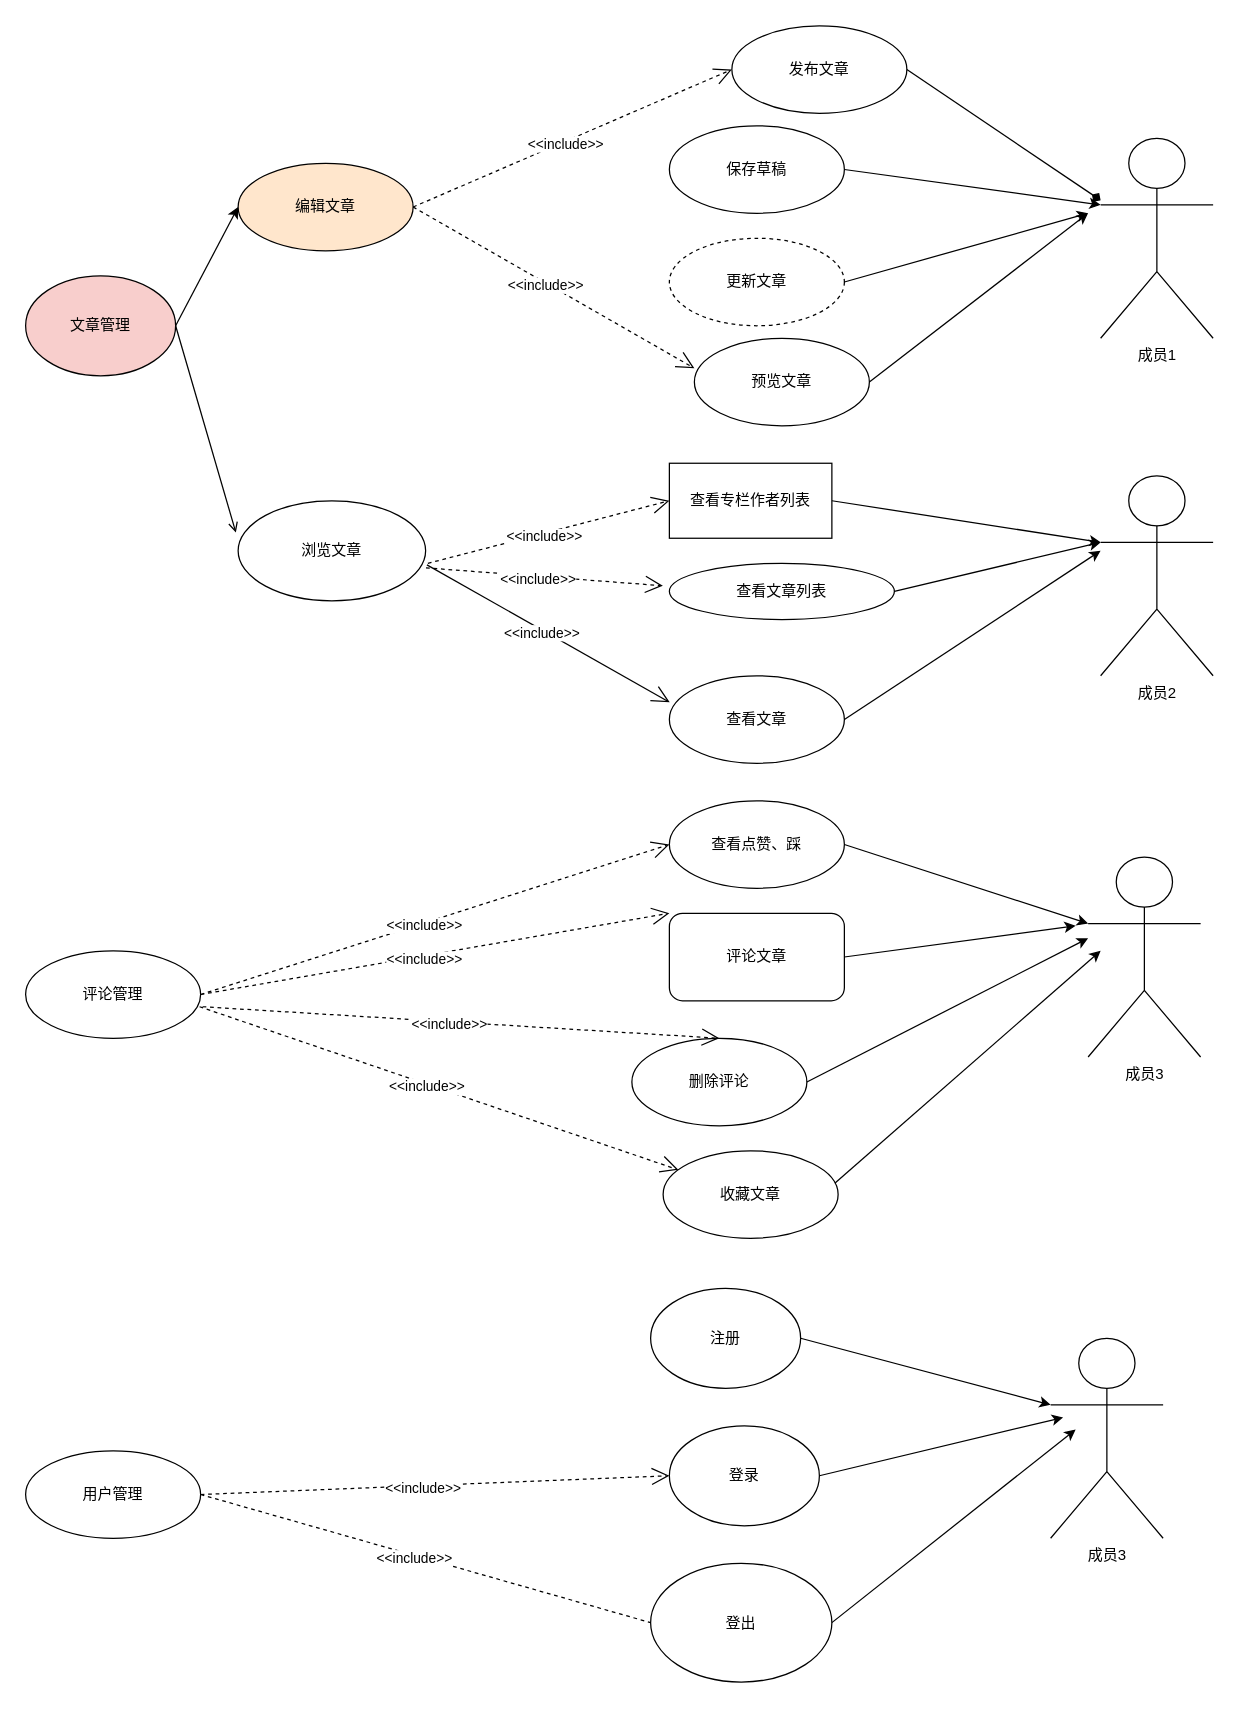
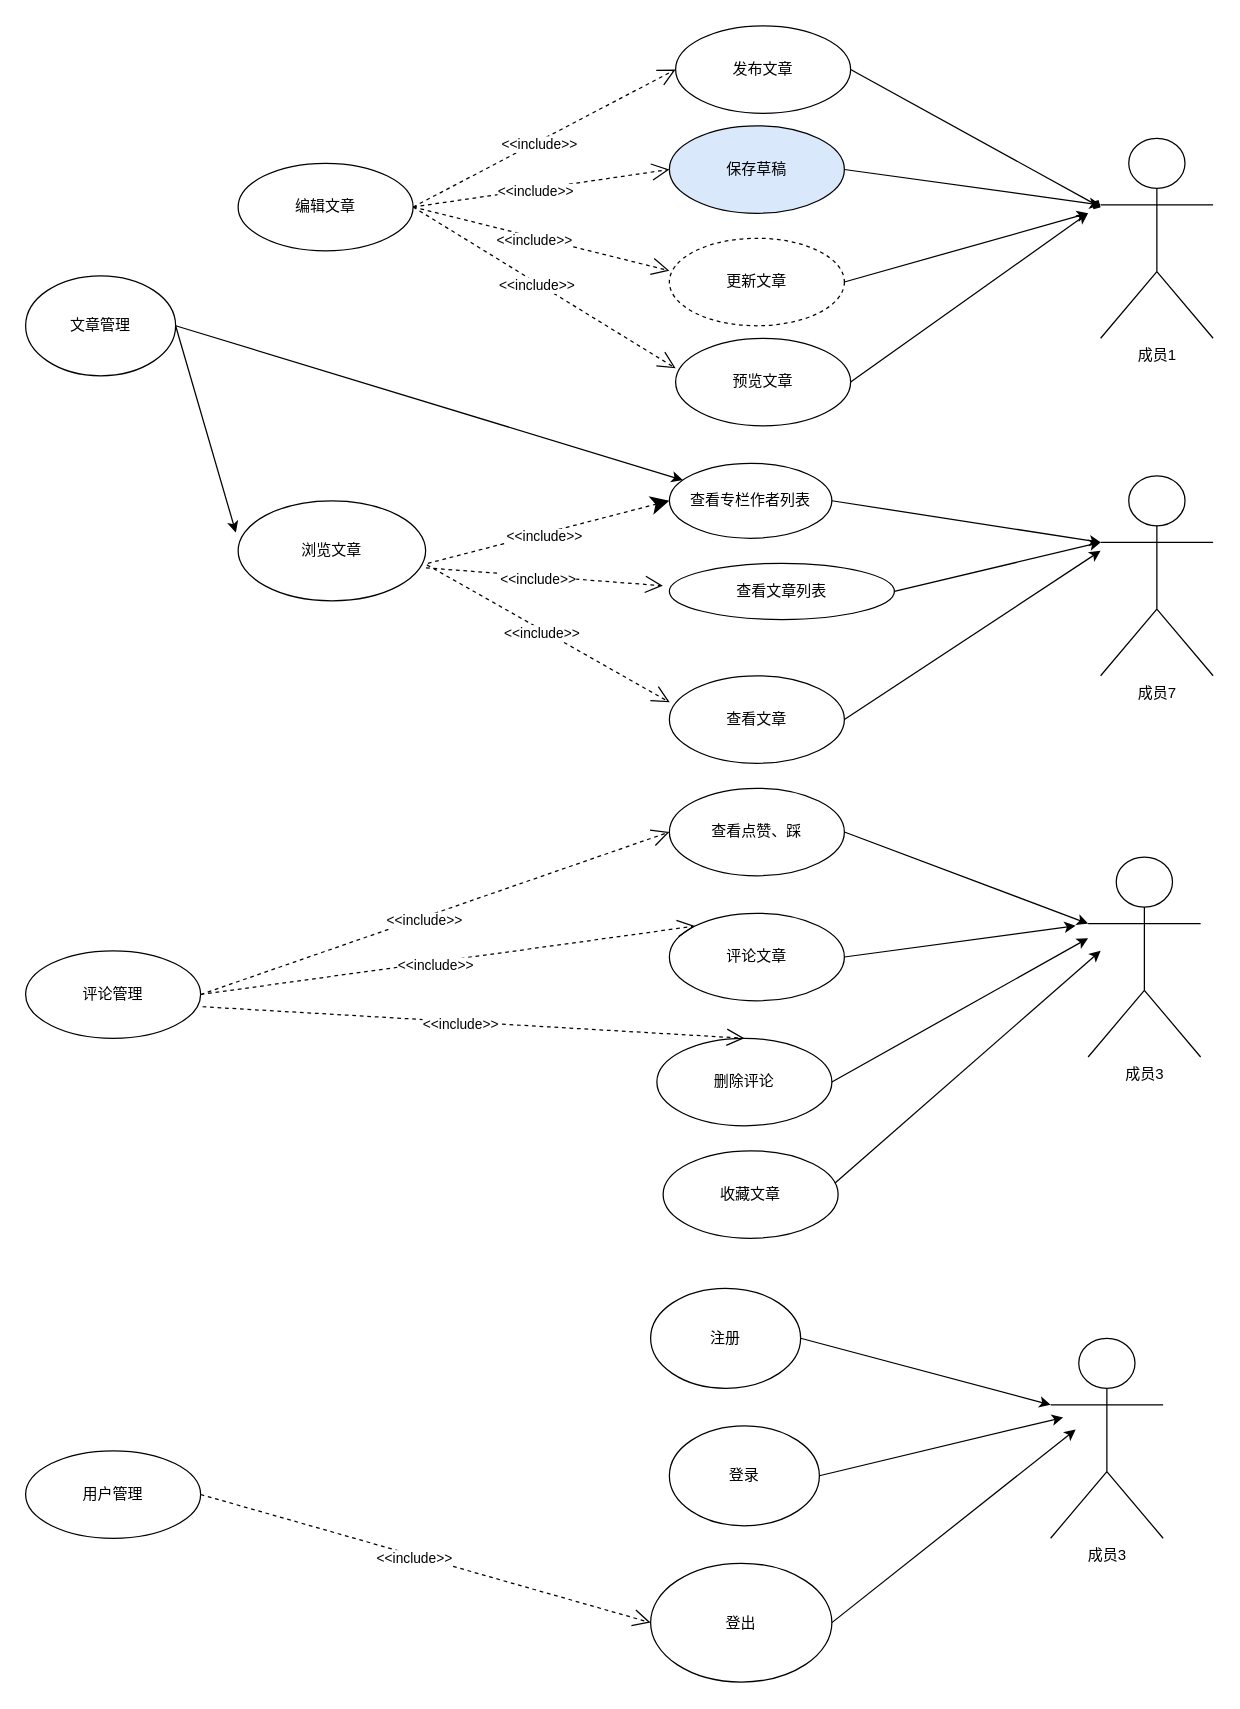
node "发布文章": moved (819, 69) -> (763, 69)
node "保存草稿": fillcolor #ffffff -> #dae8fc
edge "编辑文章" -> "保存草稿": added, label "<<include>>"
node "编辑文章": fillcolor #ffe6cc -> #ffffff
edge "编辑文章" -> "更新文章": added, label "<<include>>"
edge "文章管理" -> "编辑文章": now "文章管理" -> "查看专栏作者列表"
node "文章管理": fillcolor #f8cecc -> #ffffff
node "预览文章": moved (782, 382) -> (763, 382)
node "查看专栏作者列表": shape rectangle -> ellipse
edge "浏览文章" -> "查看专栏作者列表": arrowhead open -> classic
edge "文章管理" -> "浏览文章": arrowhead open -> classic
edge "浏览文章" -> "查看文章": style solid -> dashed
node "成员2": label "成员2" -> "成员7"
node "查看点赞、踩": moved (757, 844) -> (757, 832)
node "评论文章": shape rounded rectangle -> ellipse
edge "评论管理" -> "收藏文章": removed, label "<<include>>"
node "删除评论": moved (719, 1082) -> (744, 1082)
edge "用户管理" -> "登录": removed, label "<<include>>"
edge "用户管理" -- "登出": arrowhead none -> open
